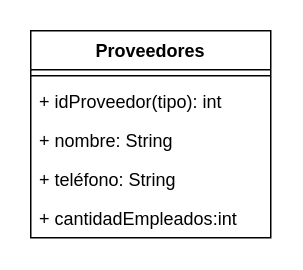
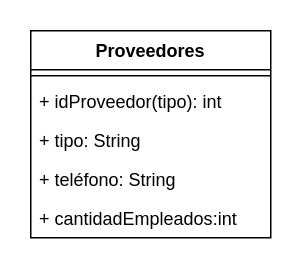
node "+ nombre: String": label "+ nombre: String" -> "+ tipo: String"
